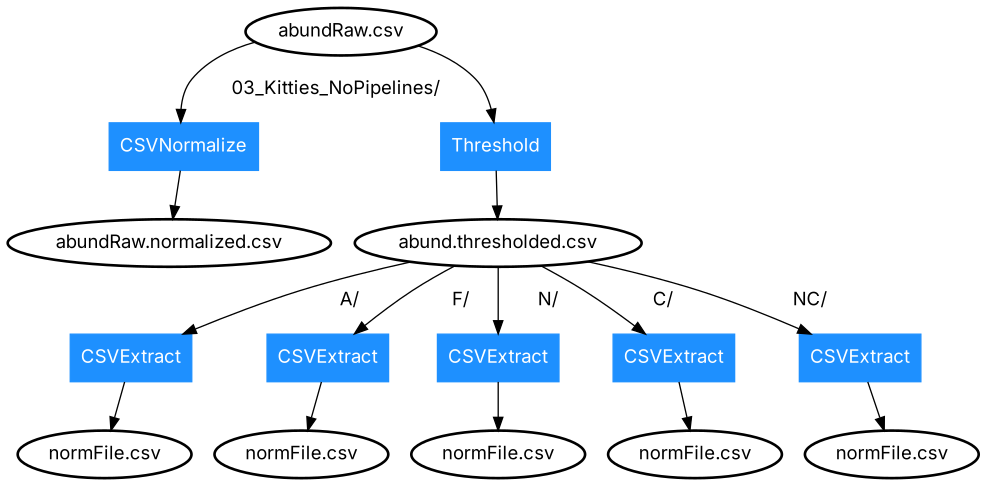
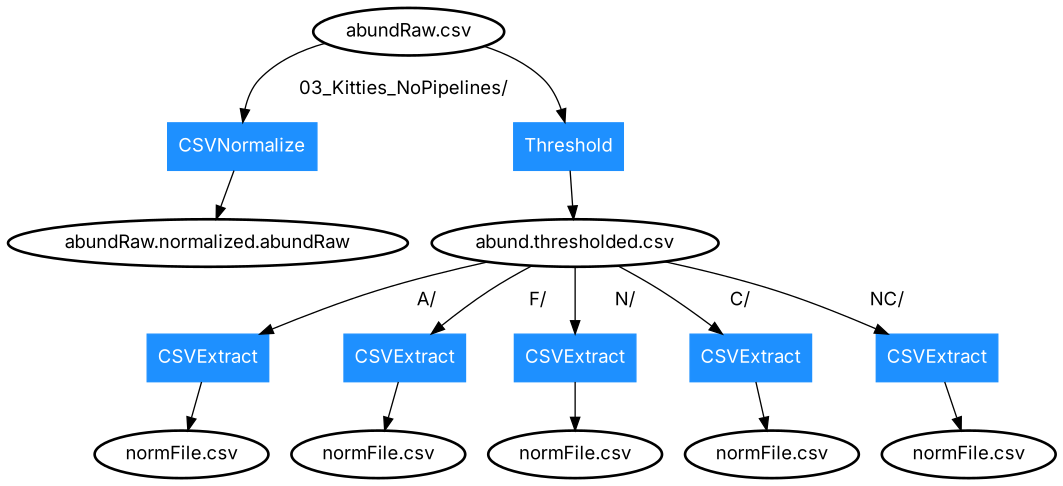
node "abundRaw.normalized.csv": label "abundRaw.normalized.csv" -> "abundRaw.normalized.abundRaw"
